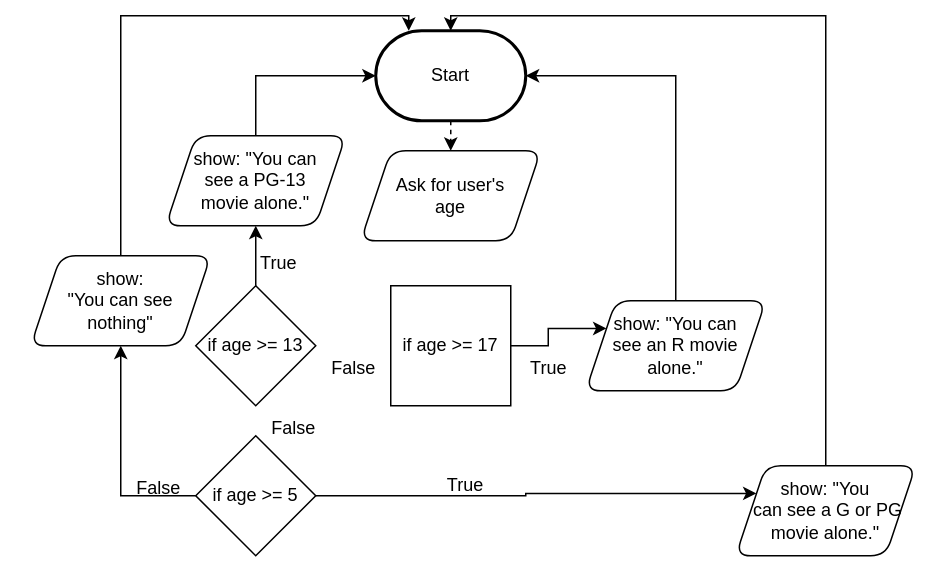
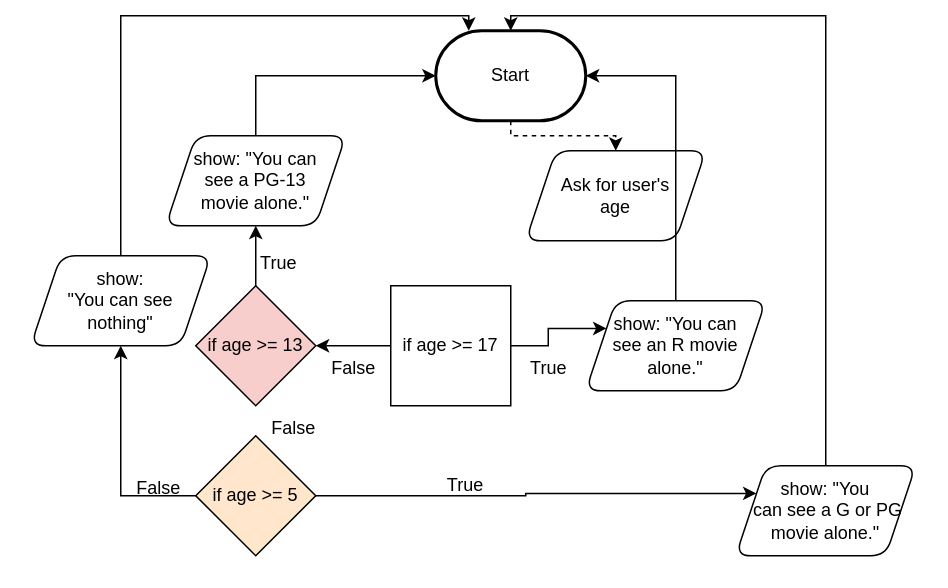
node "Start": moved (451, 76) -> (511, 76)
node "Ask for user's age": moved (451, 196) -> (616, 196)
node "if age >= 13": fillcolor #ffffff -> #f8cecc
edge "if age >= 17" -> "if age >= 13": added
node "if age >= 5": fillcolor #ffffff -> #ffe6cc
